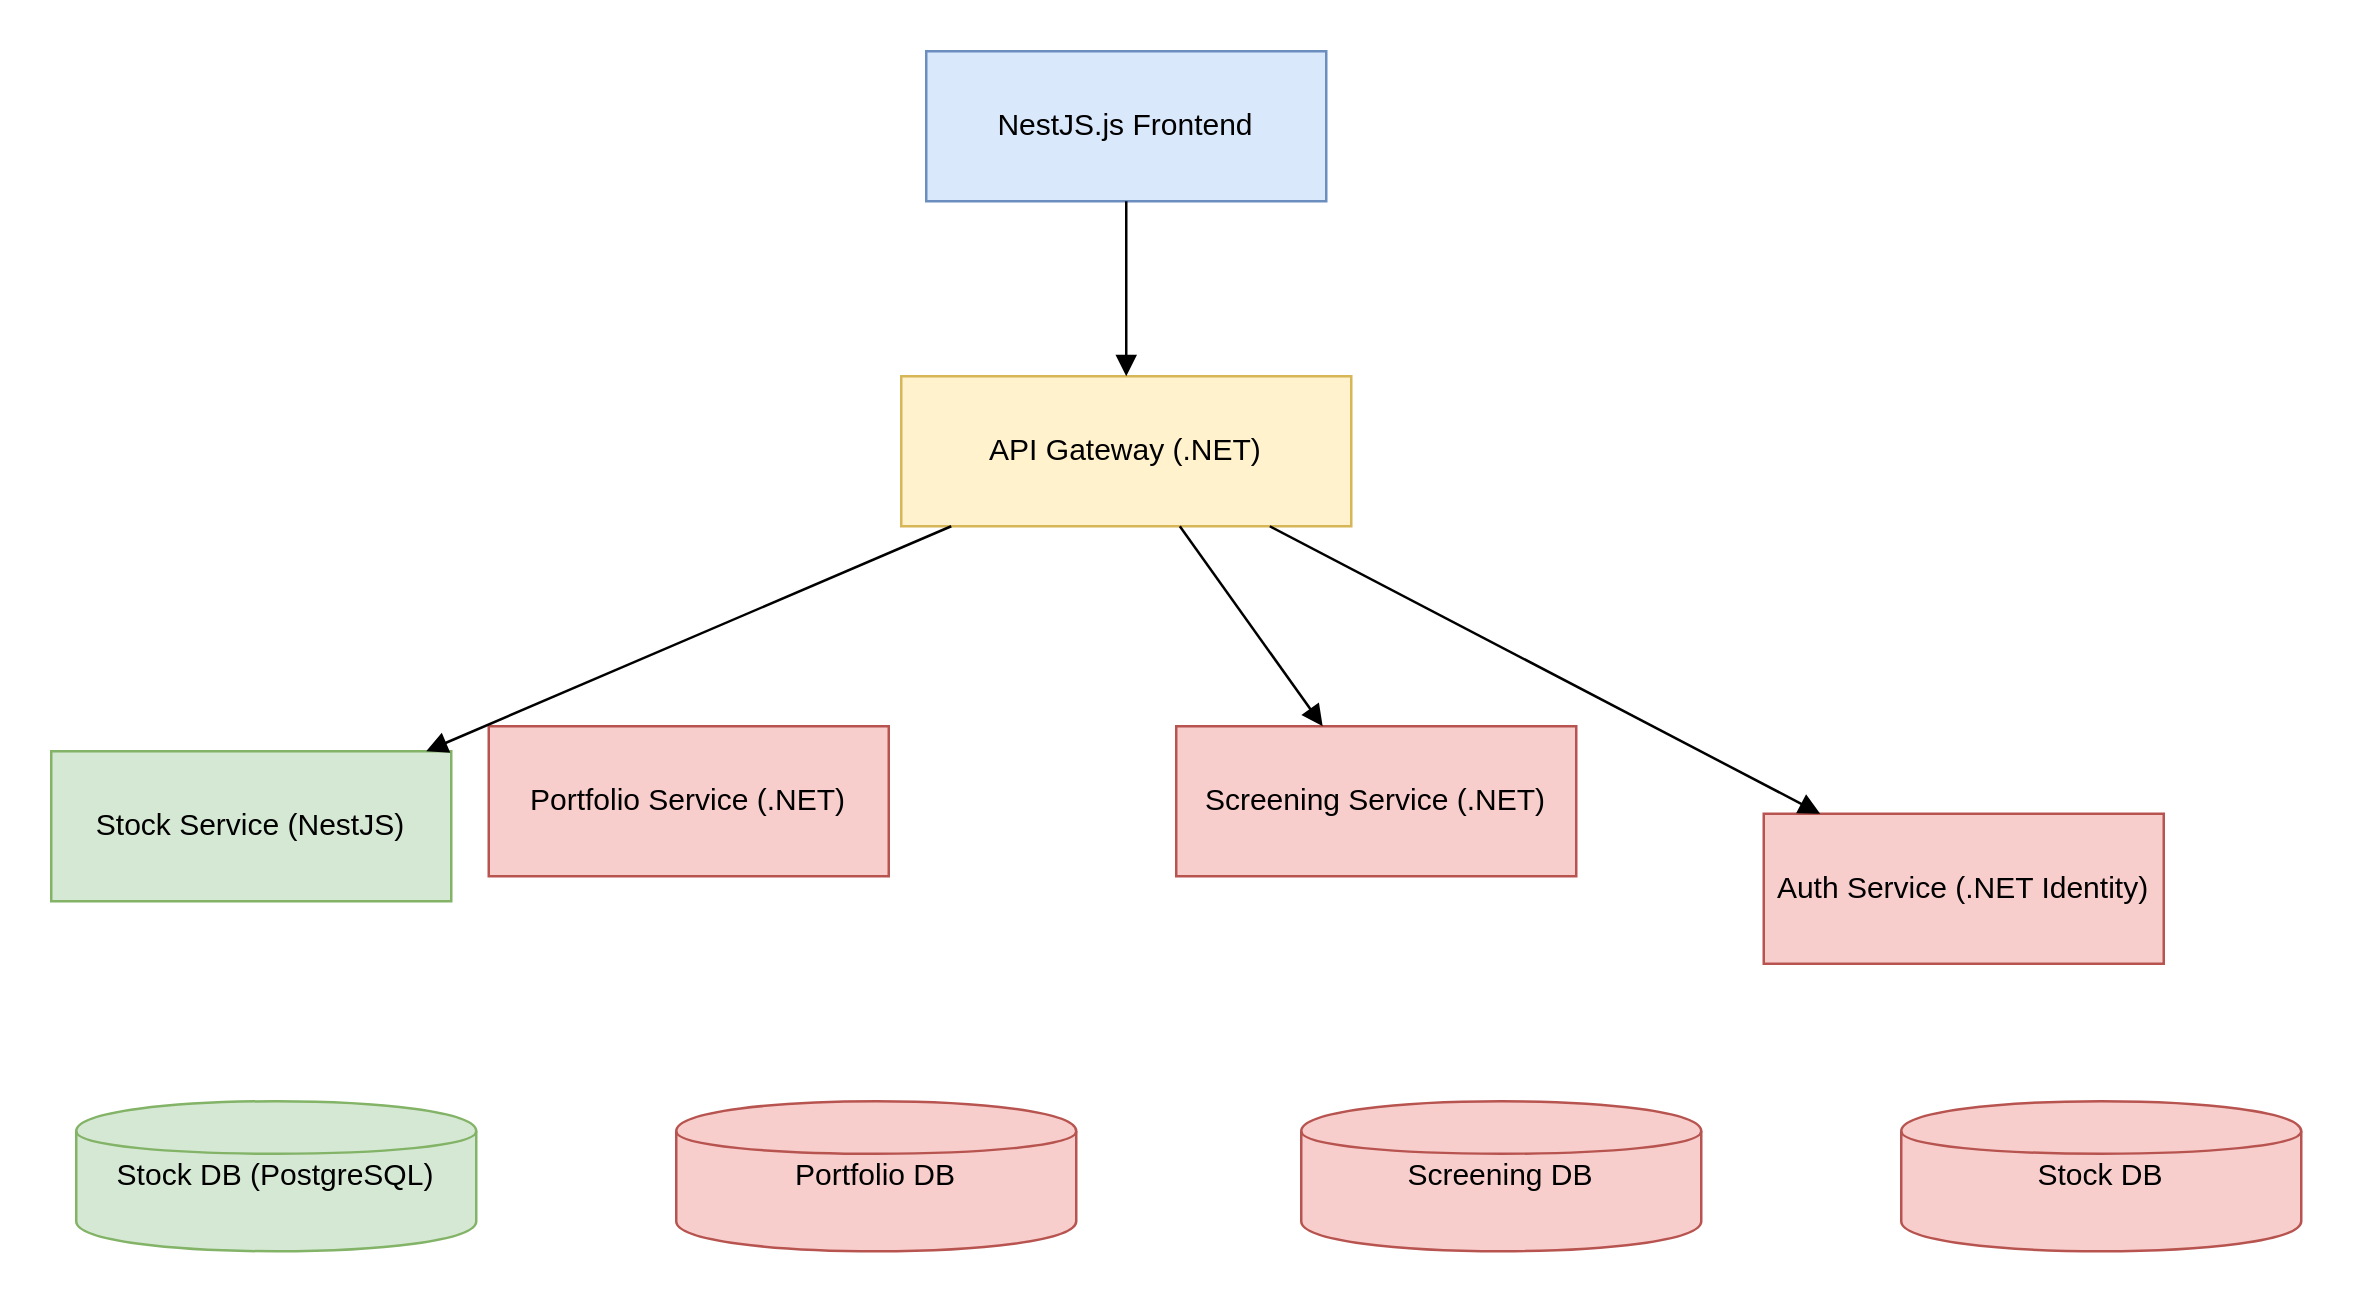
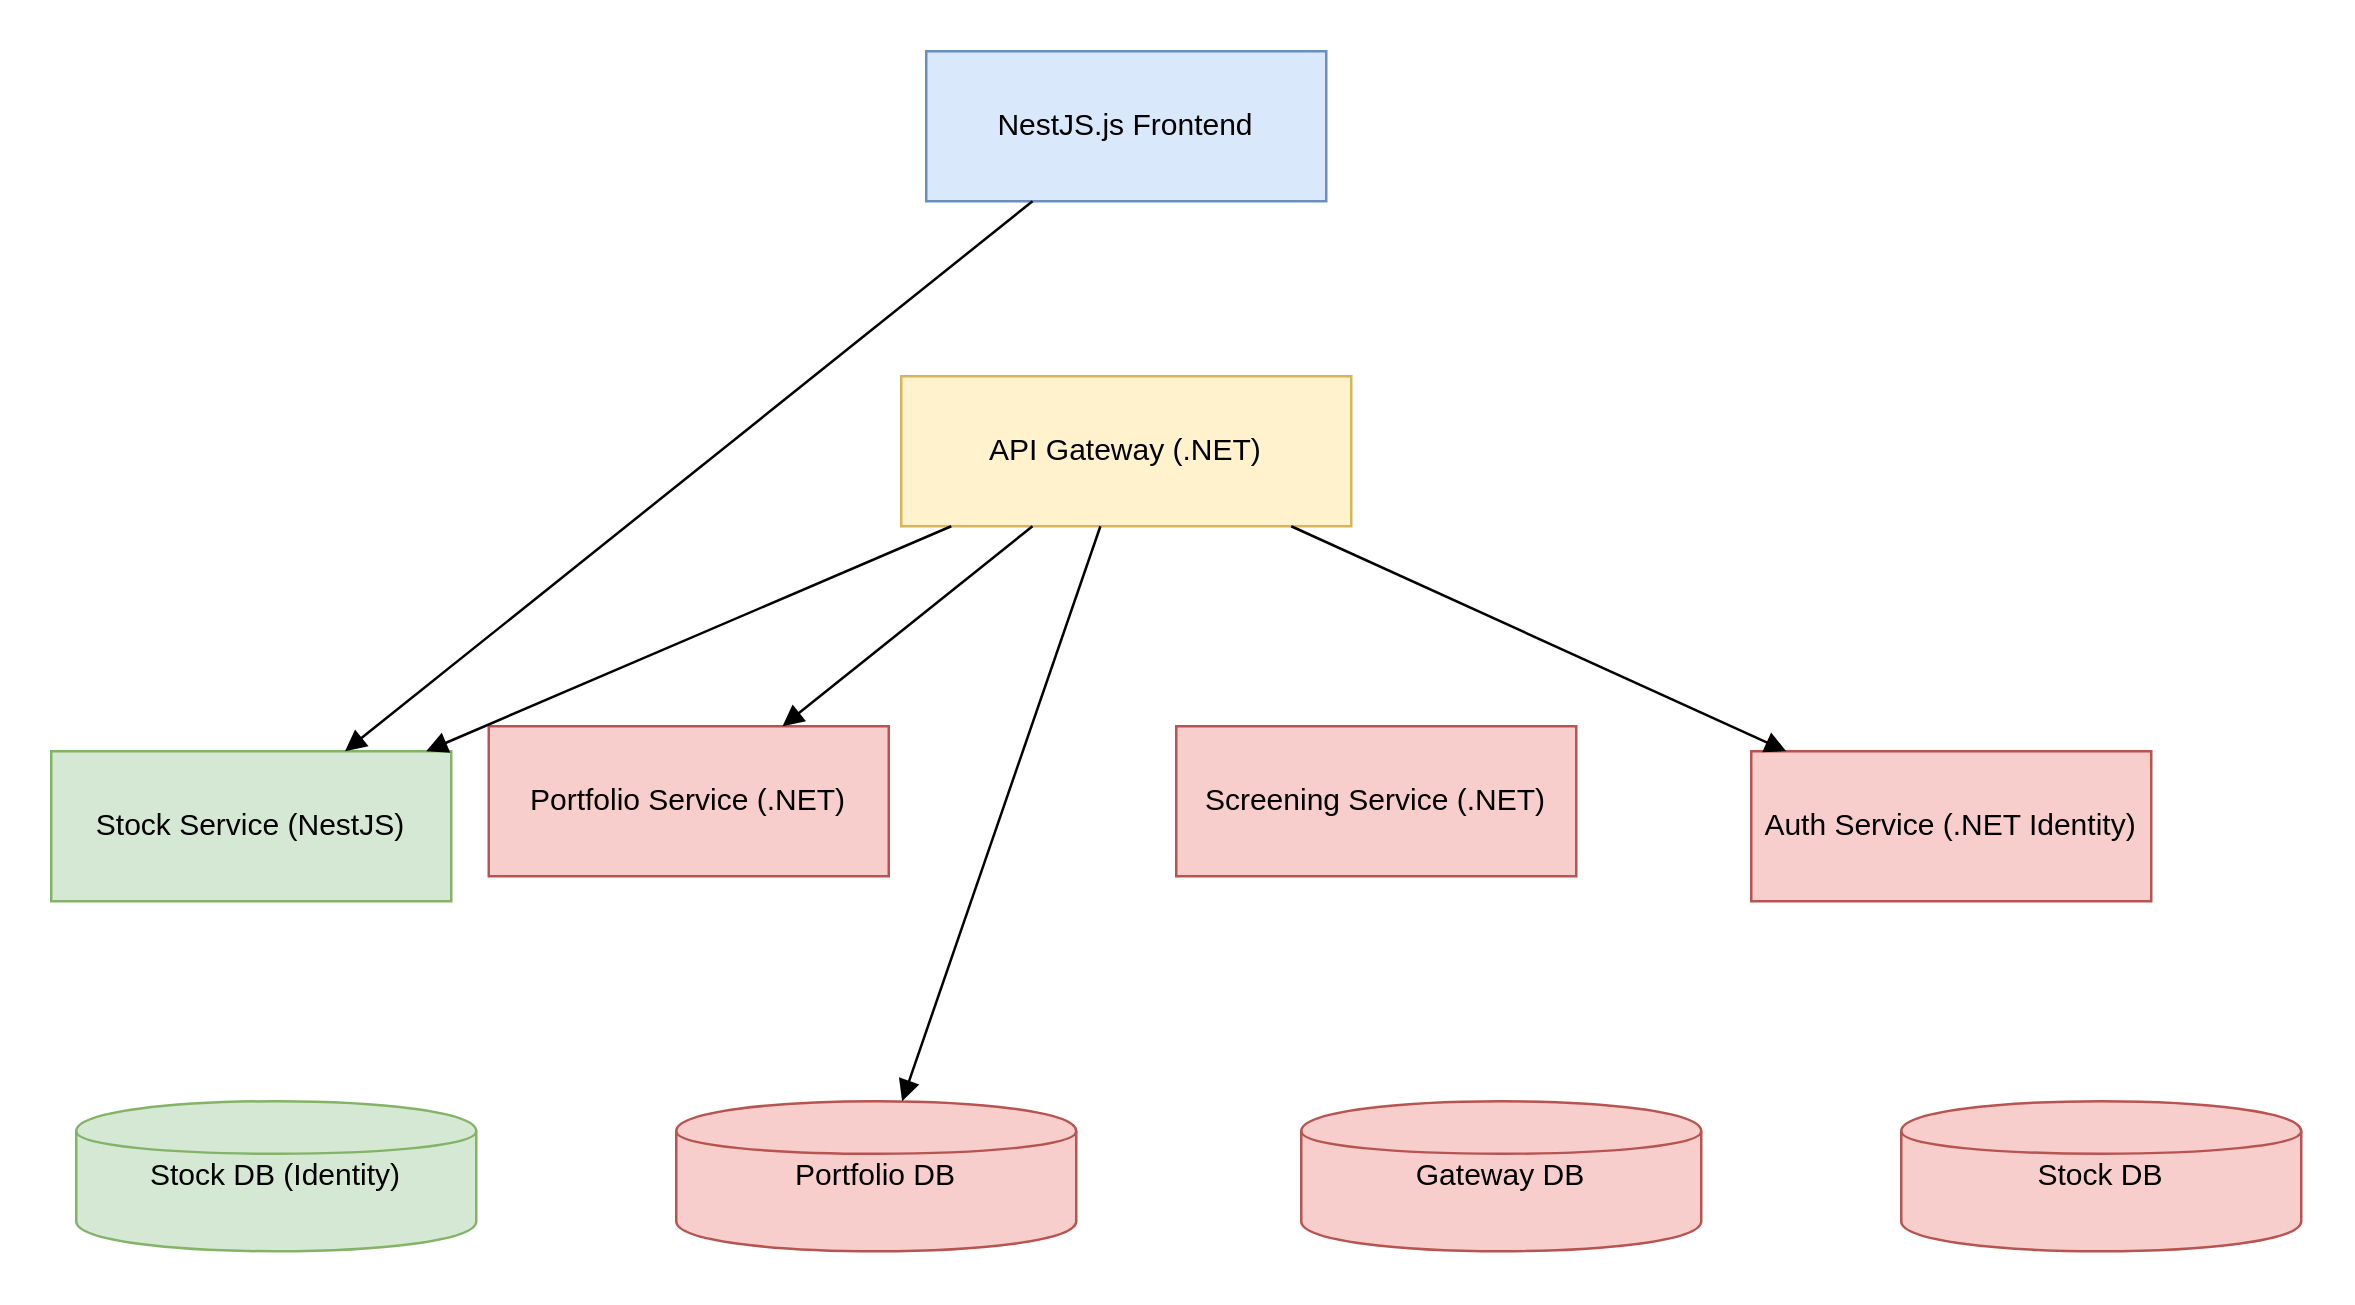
edge "NestJS.js Frontend" -> "API Gateway (.NET)": now "NestJS.js Frontend" -> "Stock Service (NestJS)"
edge "API Gateway (.NET)" -> "Screening Service (.NET)": now "API Gateway (.NET)" -> "Portfolio DB"
edge "API Gateway (.NET)" -> "Portfolio Service (.NET)": added
node "Auth Service (.NET Identity)": moved (1964, 889) -> (1951, 826)
node "Stock DB (PostgreSQL)": label "Stock DB (PostgreSQL)" -> "Stock DB (Identity)"
node "Screening DB": label "Screening DB" -> "Gateway DB"
